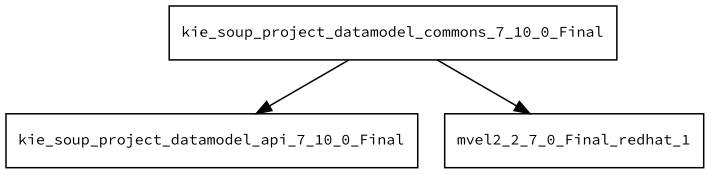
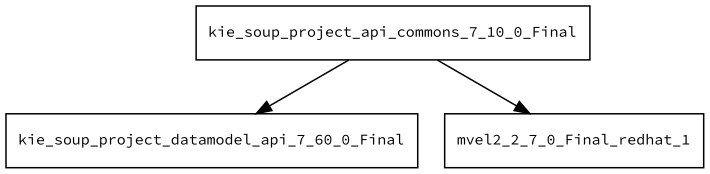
node "kie_soup_project_datamodel_commons_7_10_0_Final": label "kie_soup_project_datamodel_commons_7_10_0_Final" -> "kie_soup_project_api_commons_7_10_0_Final"
node "kie_soup_project_datamodel_api_7_10_0_Final": label "kie_soup_project_datamodel_api_7_10_0_Final" -> "kie_soup_project_datamodel_api_7_60_0_Final"
